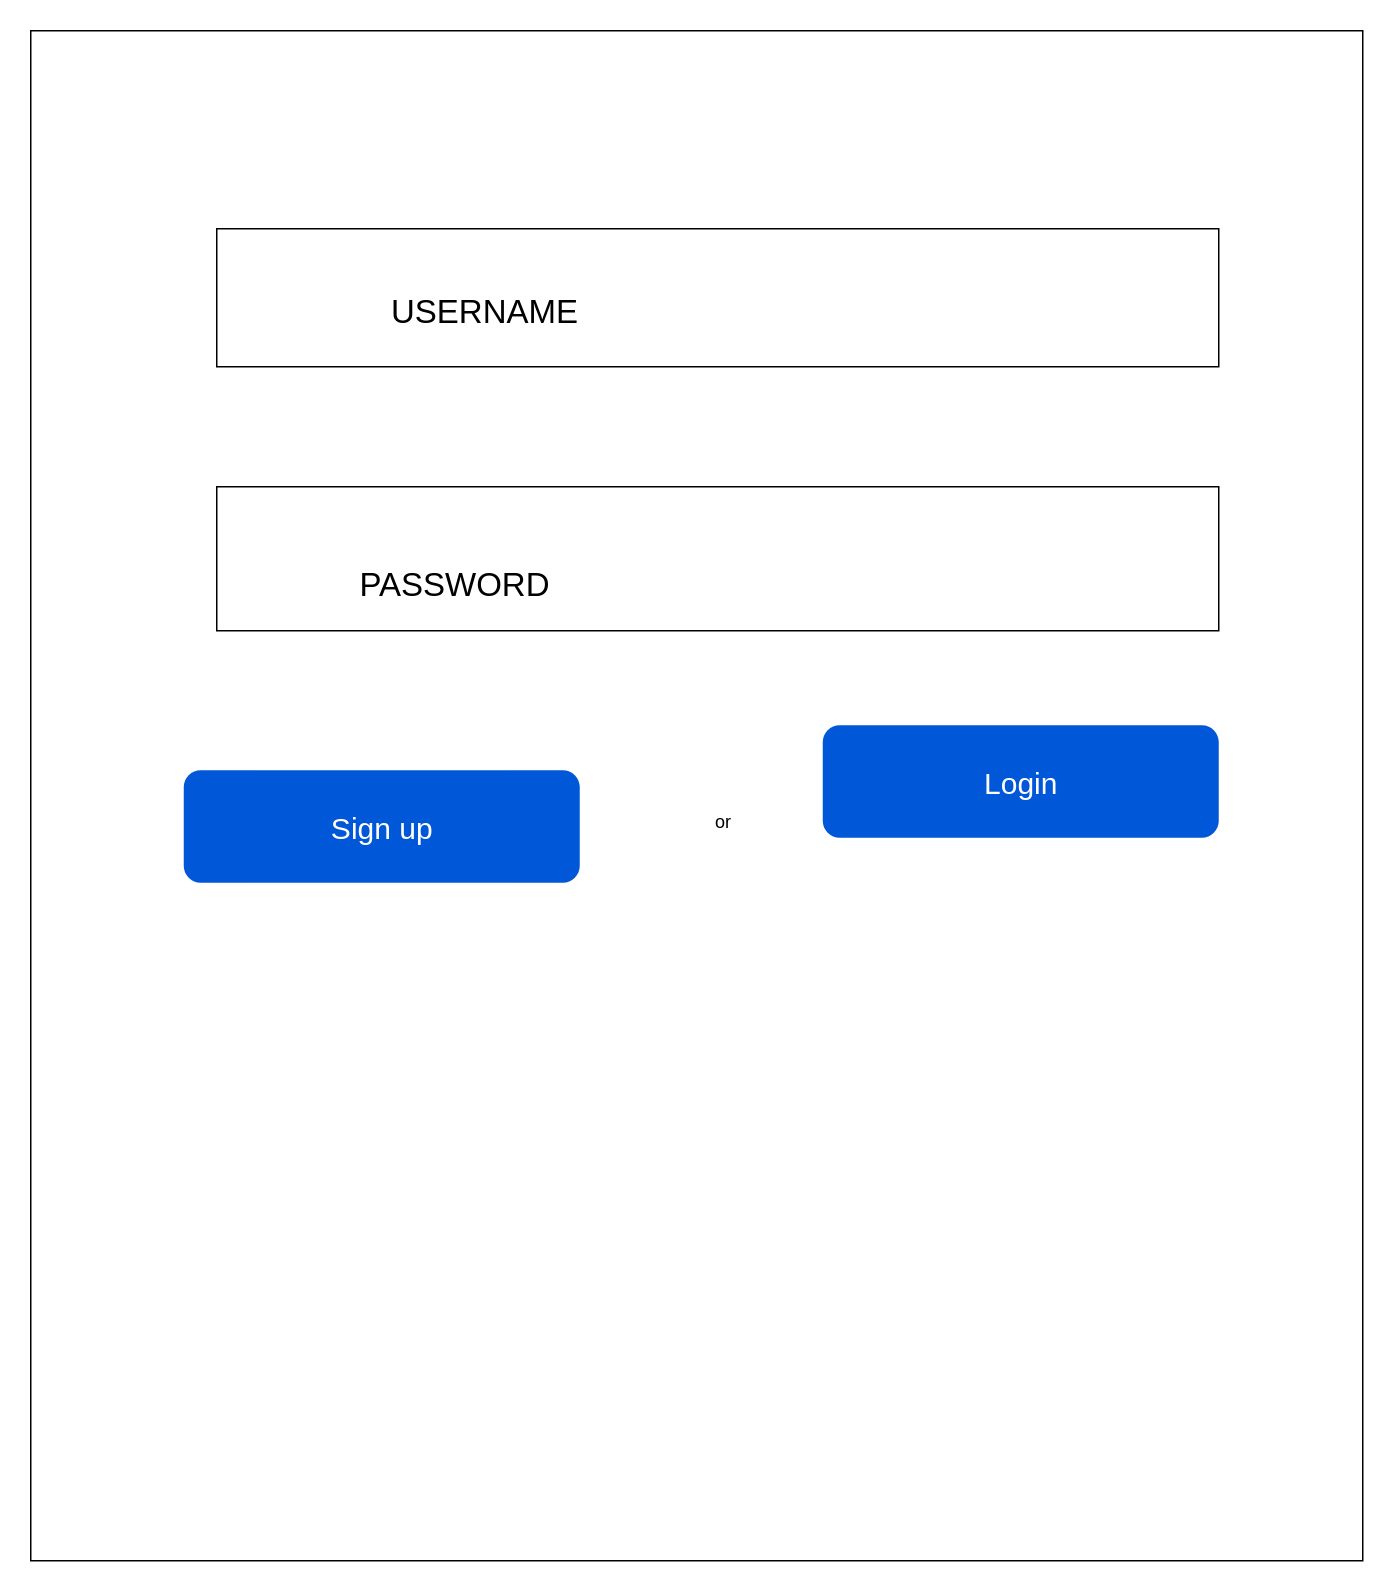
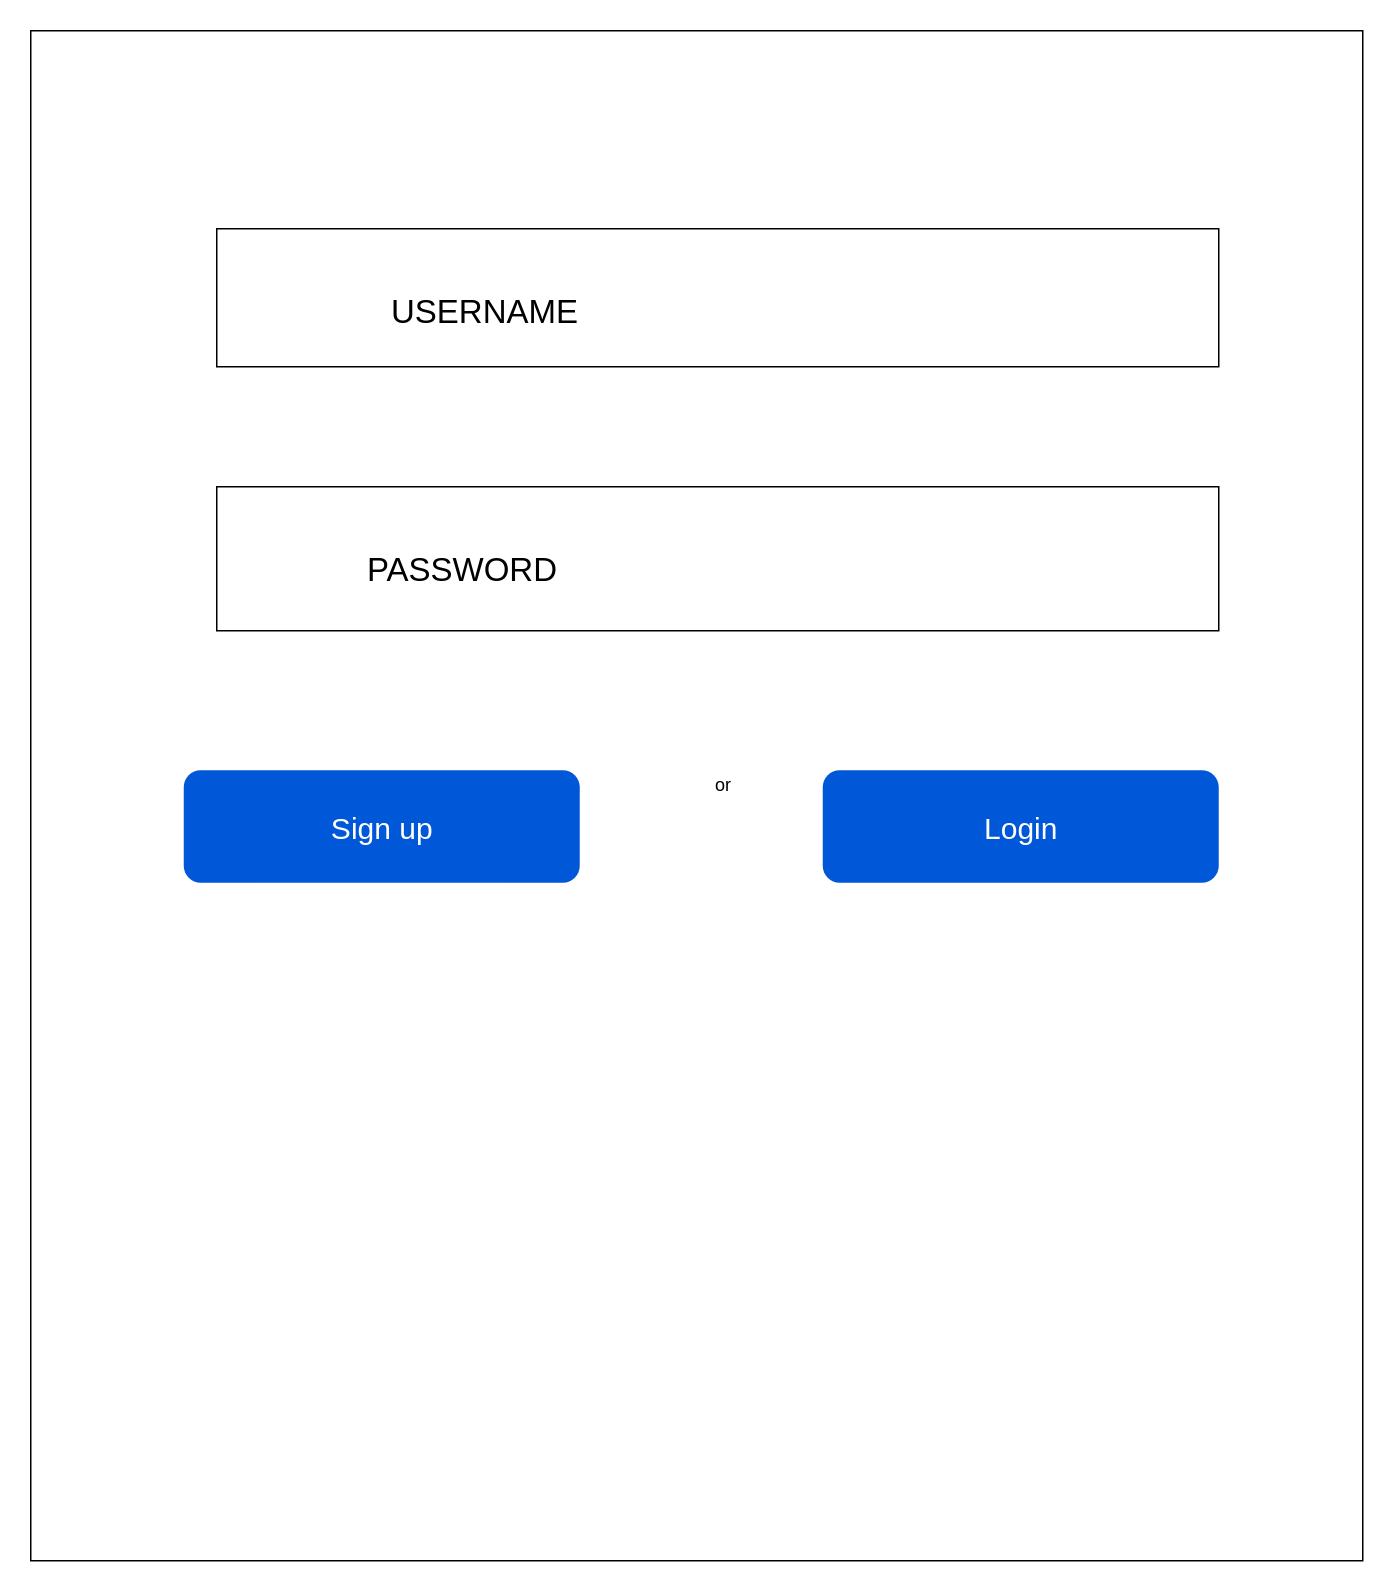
node "PASSWORD": moved (455, 586) -> (463, 571)
node "Login": moved (1021, 782) -> (1021, 827)
node "or": moved (724, 823) -> (724, 785)
